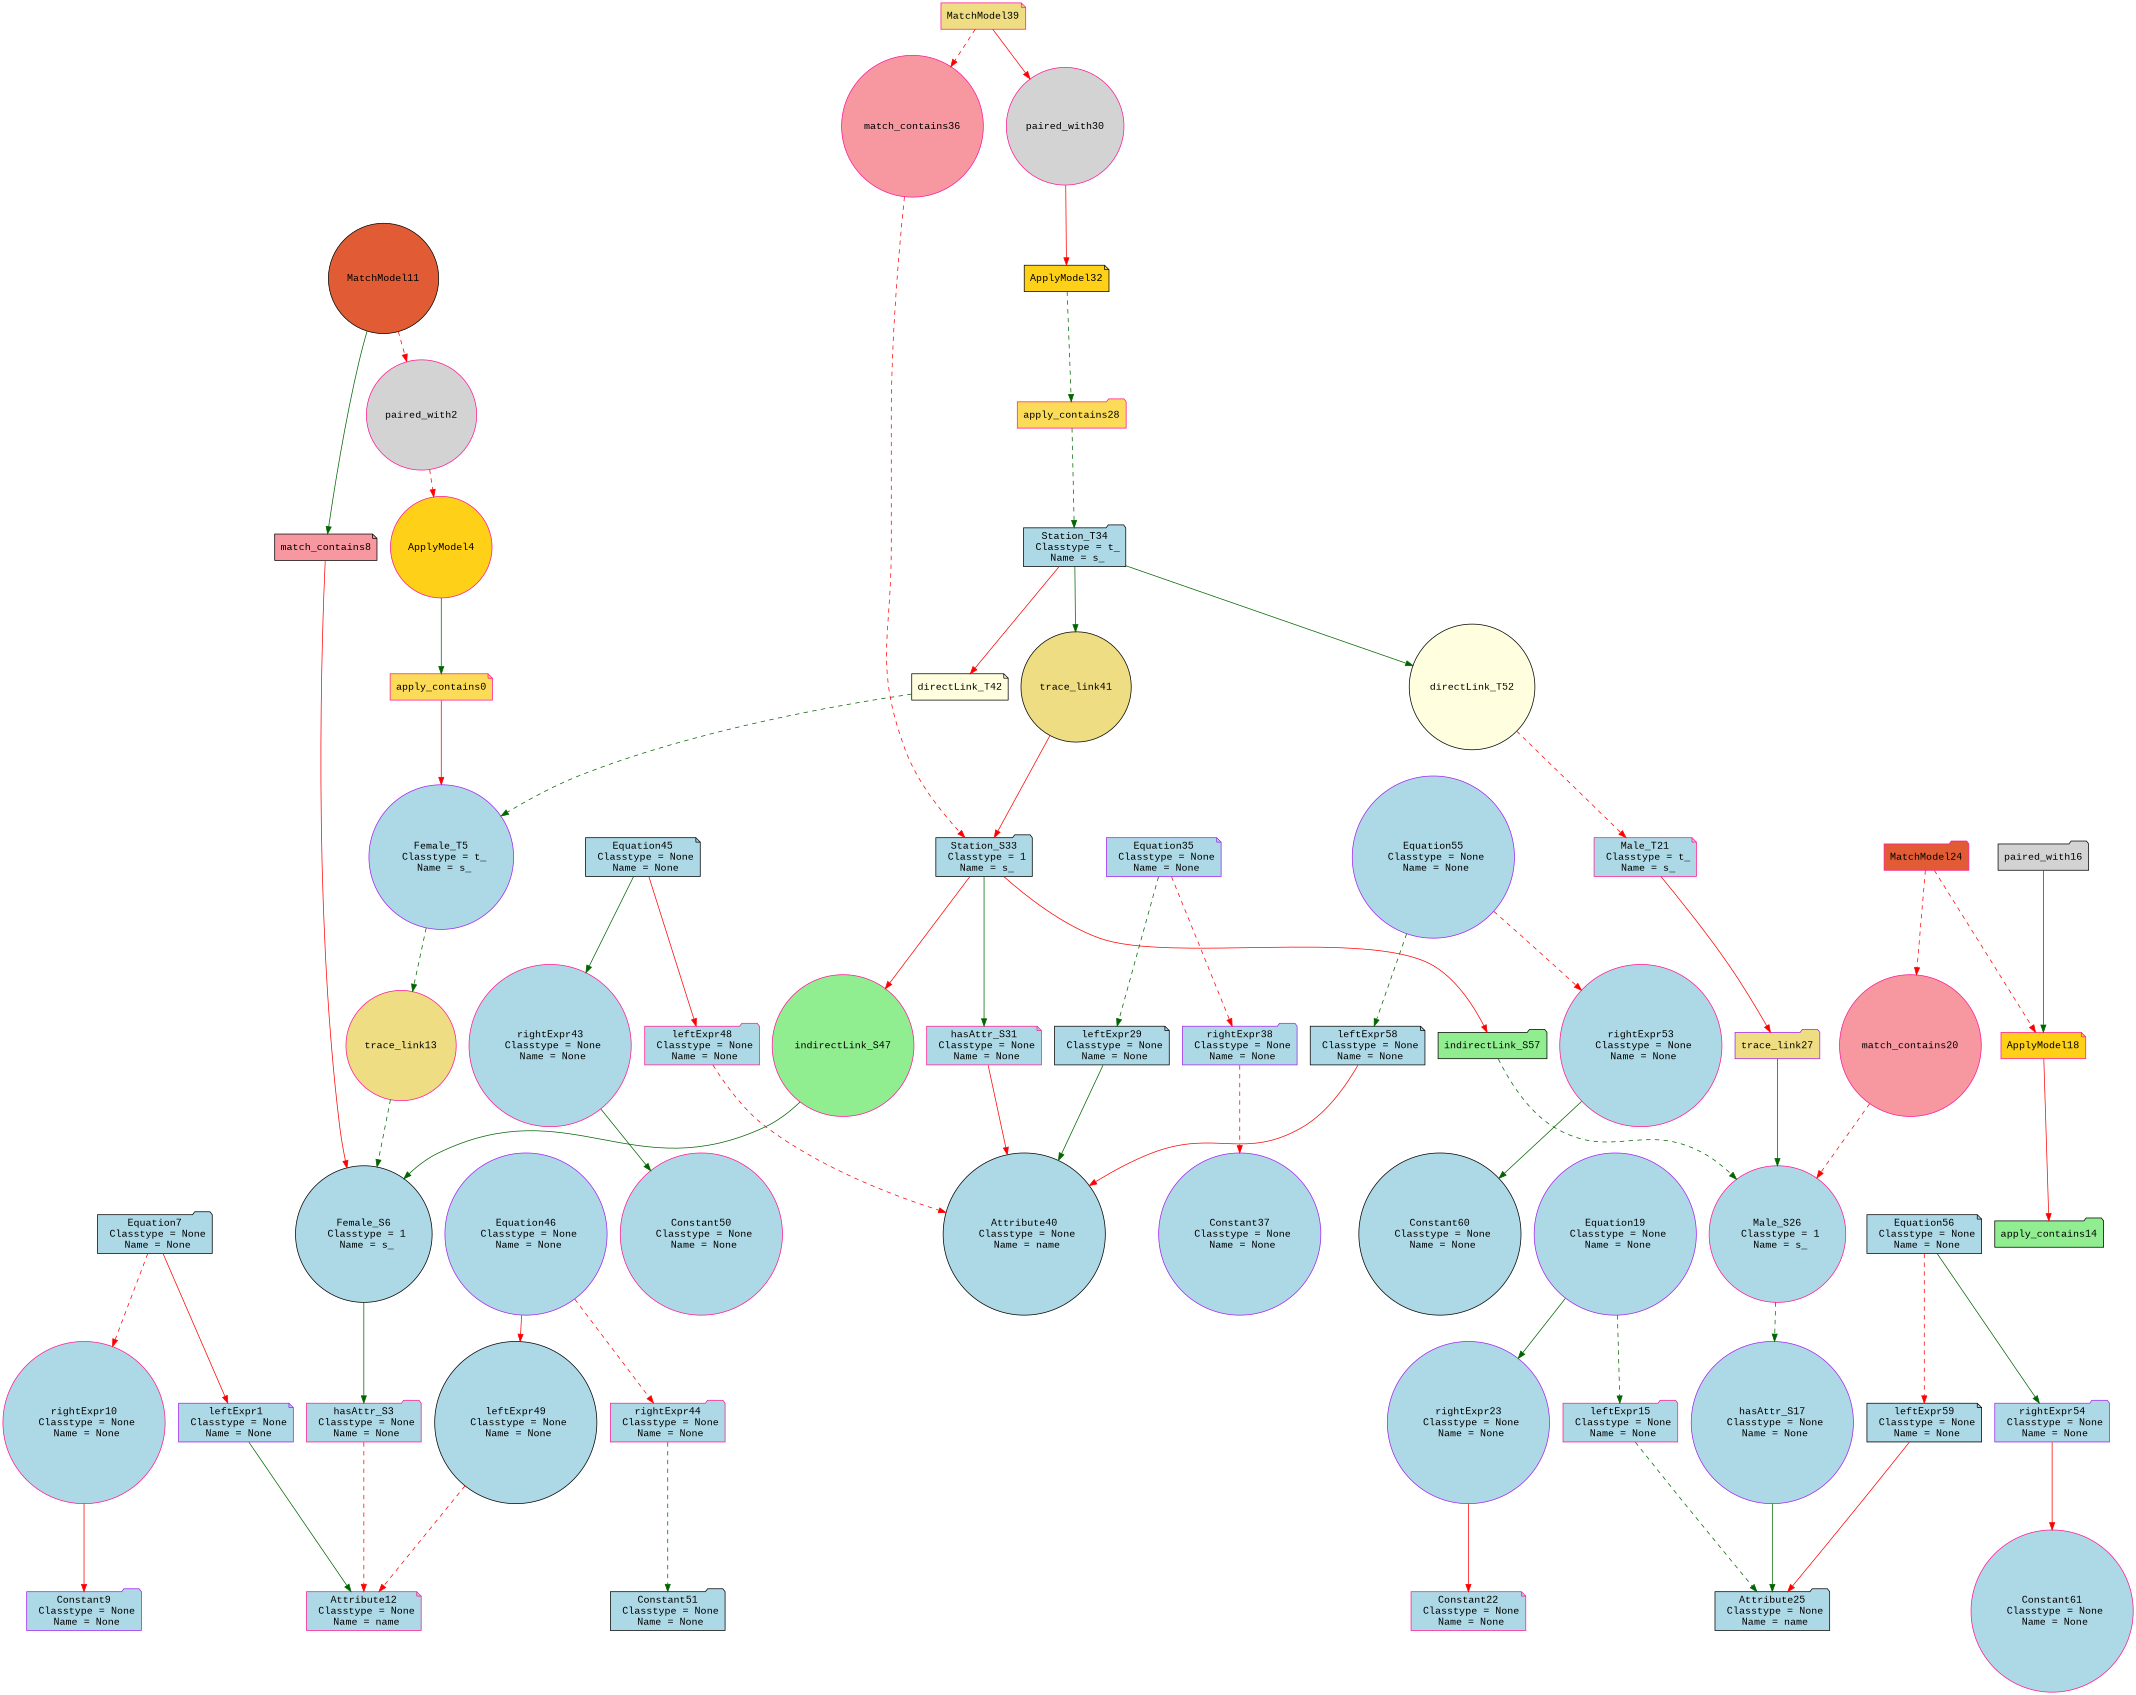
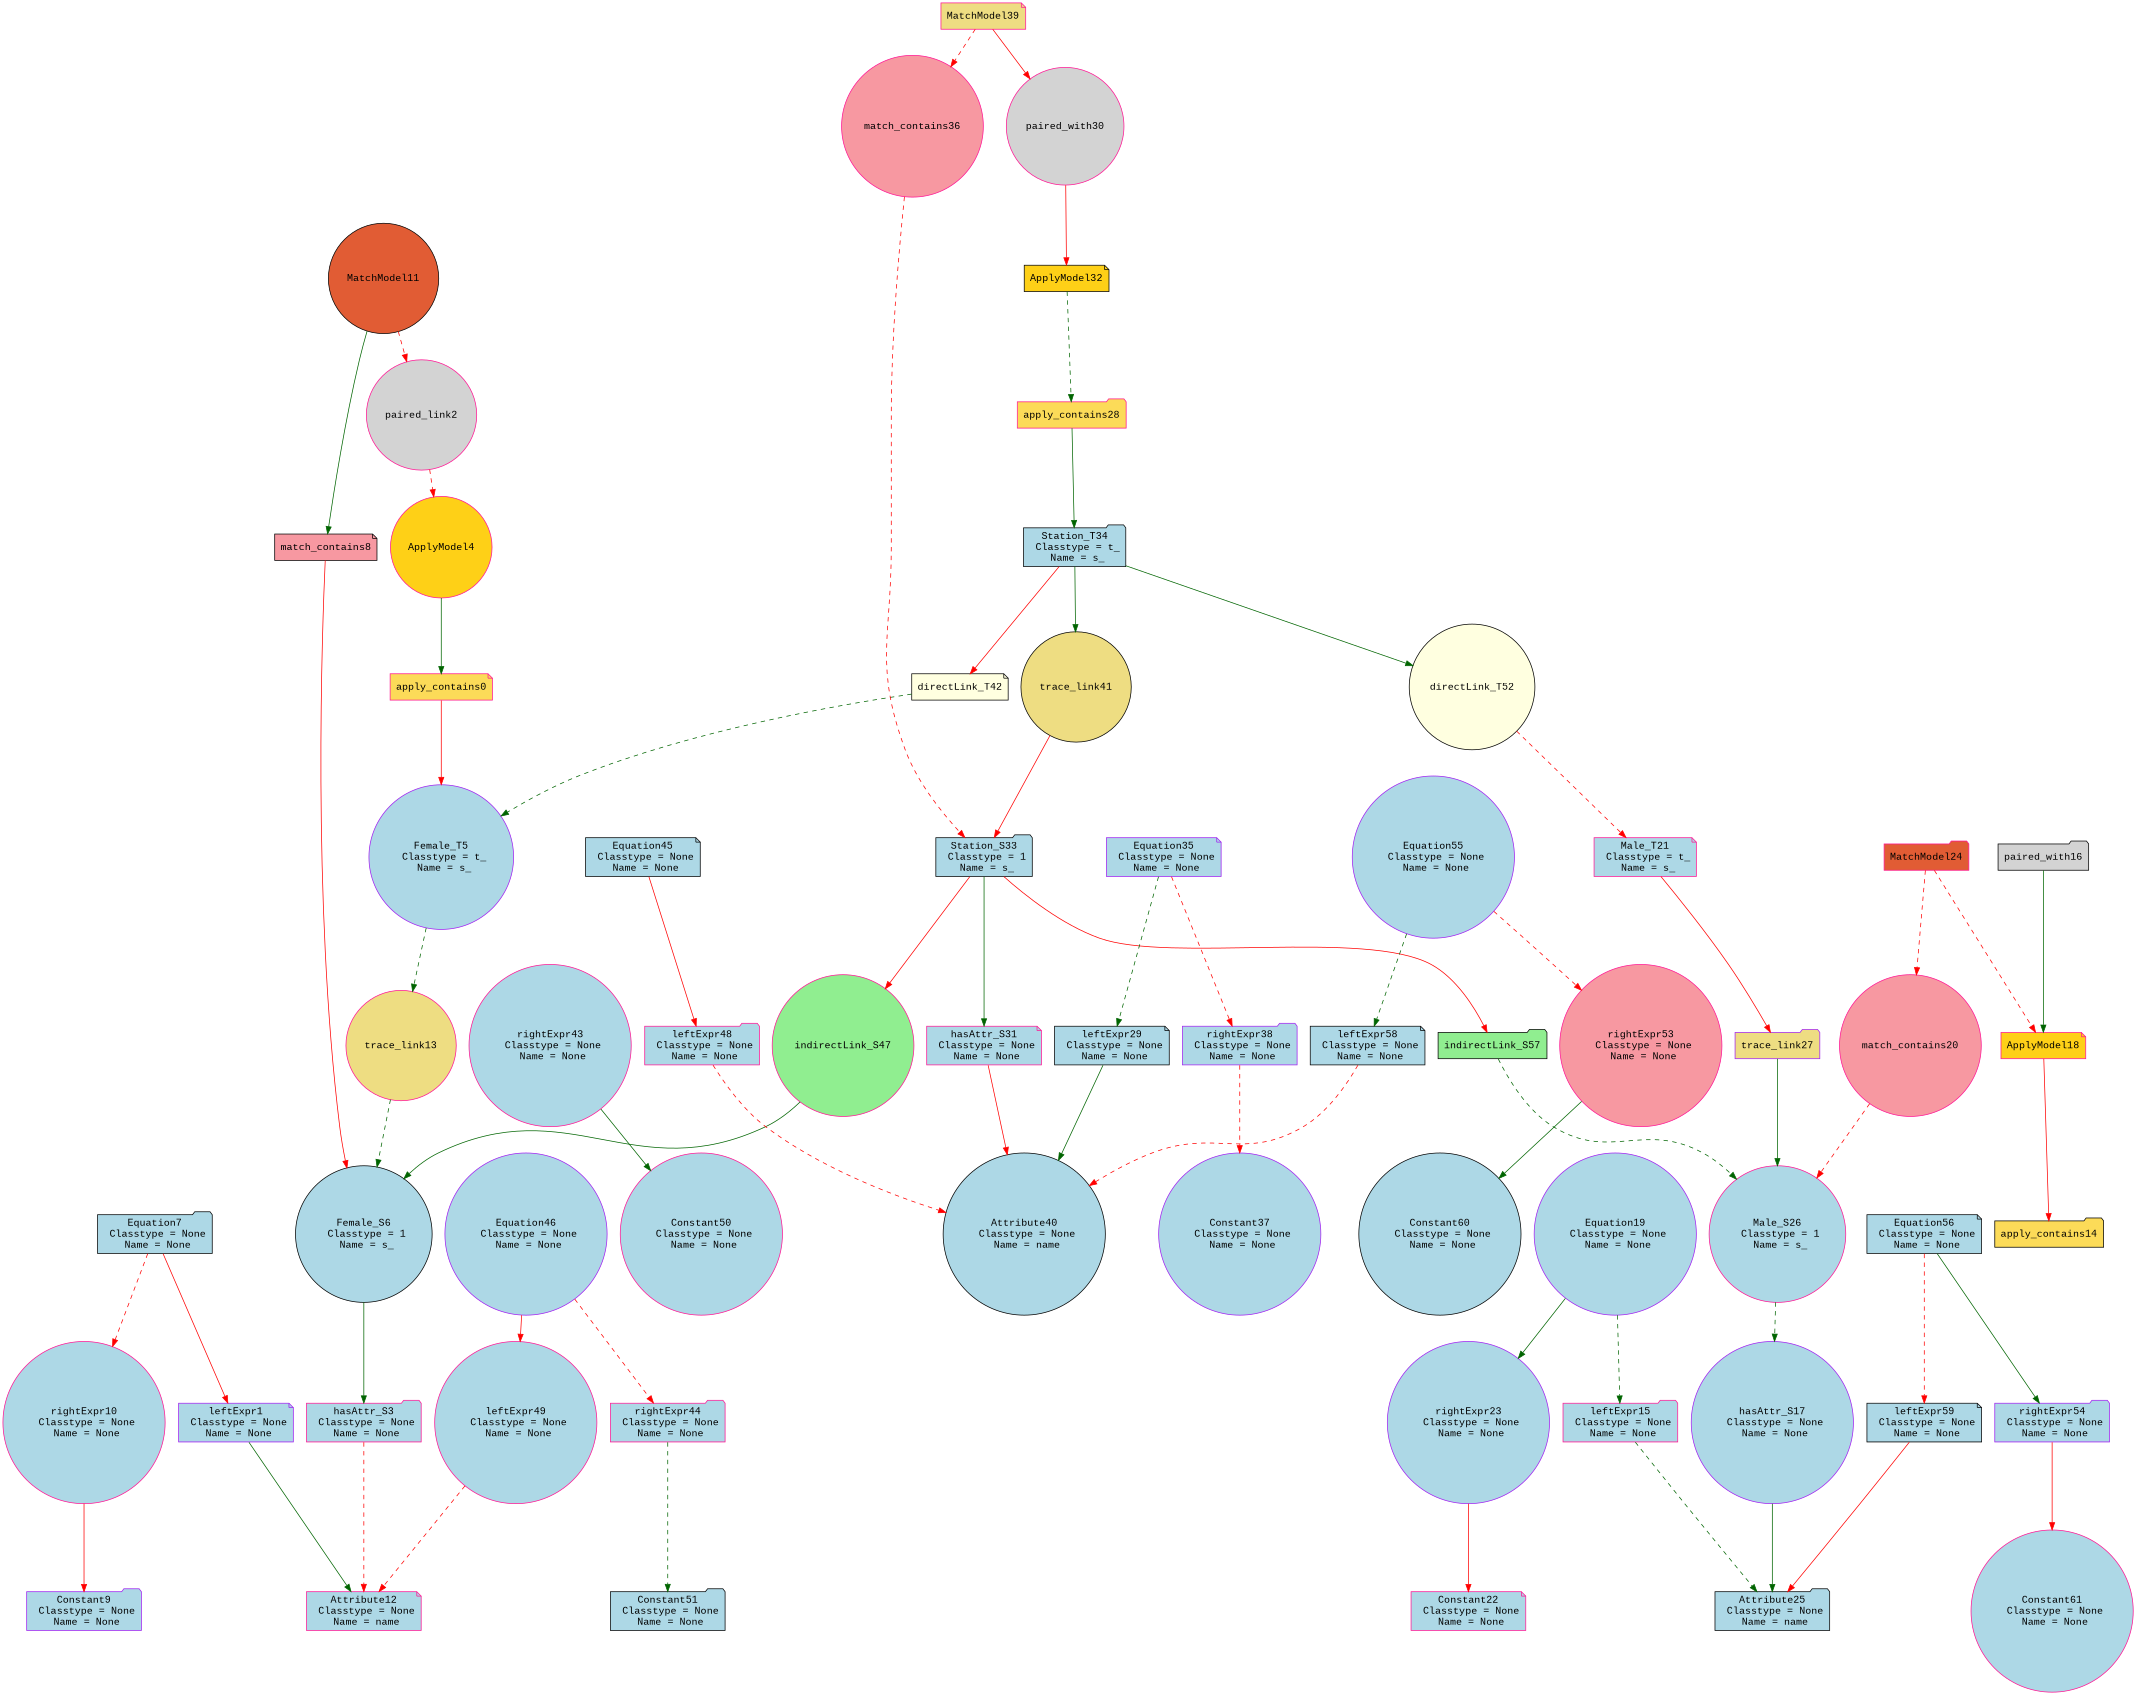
node "paired_with2": label "paired_with2" -> "paired_link2"
edge "apply_contains28" -> "Station_T34 Classtype = t_ Name = s_": style dashed -> solid
edge "Equation45 Classtype = None Name = None" -> "rightExpr43 Classtype = None Name = None": removed
node "rightExpr53 Classtype = None Name = None": fillcolor lightblue -> #f798a1
edge "leftExpr58 Classtype = None Name = None" -> "Attribute40 Classtype = None Name = name": style solid -> dashed
node "apply_contains14": fillcolor lightgreen -> #fcdb58
node "leftExpr49 Classtype = None Name = None": color black -> deeppink
